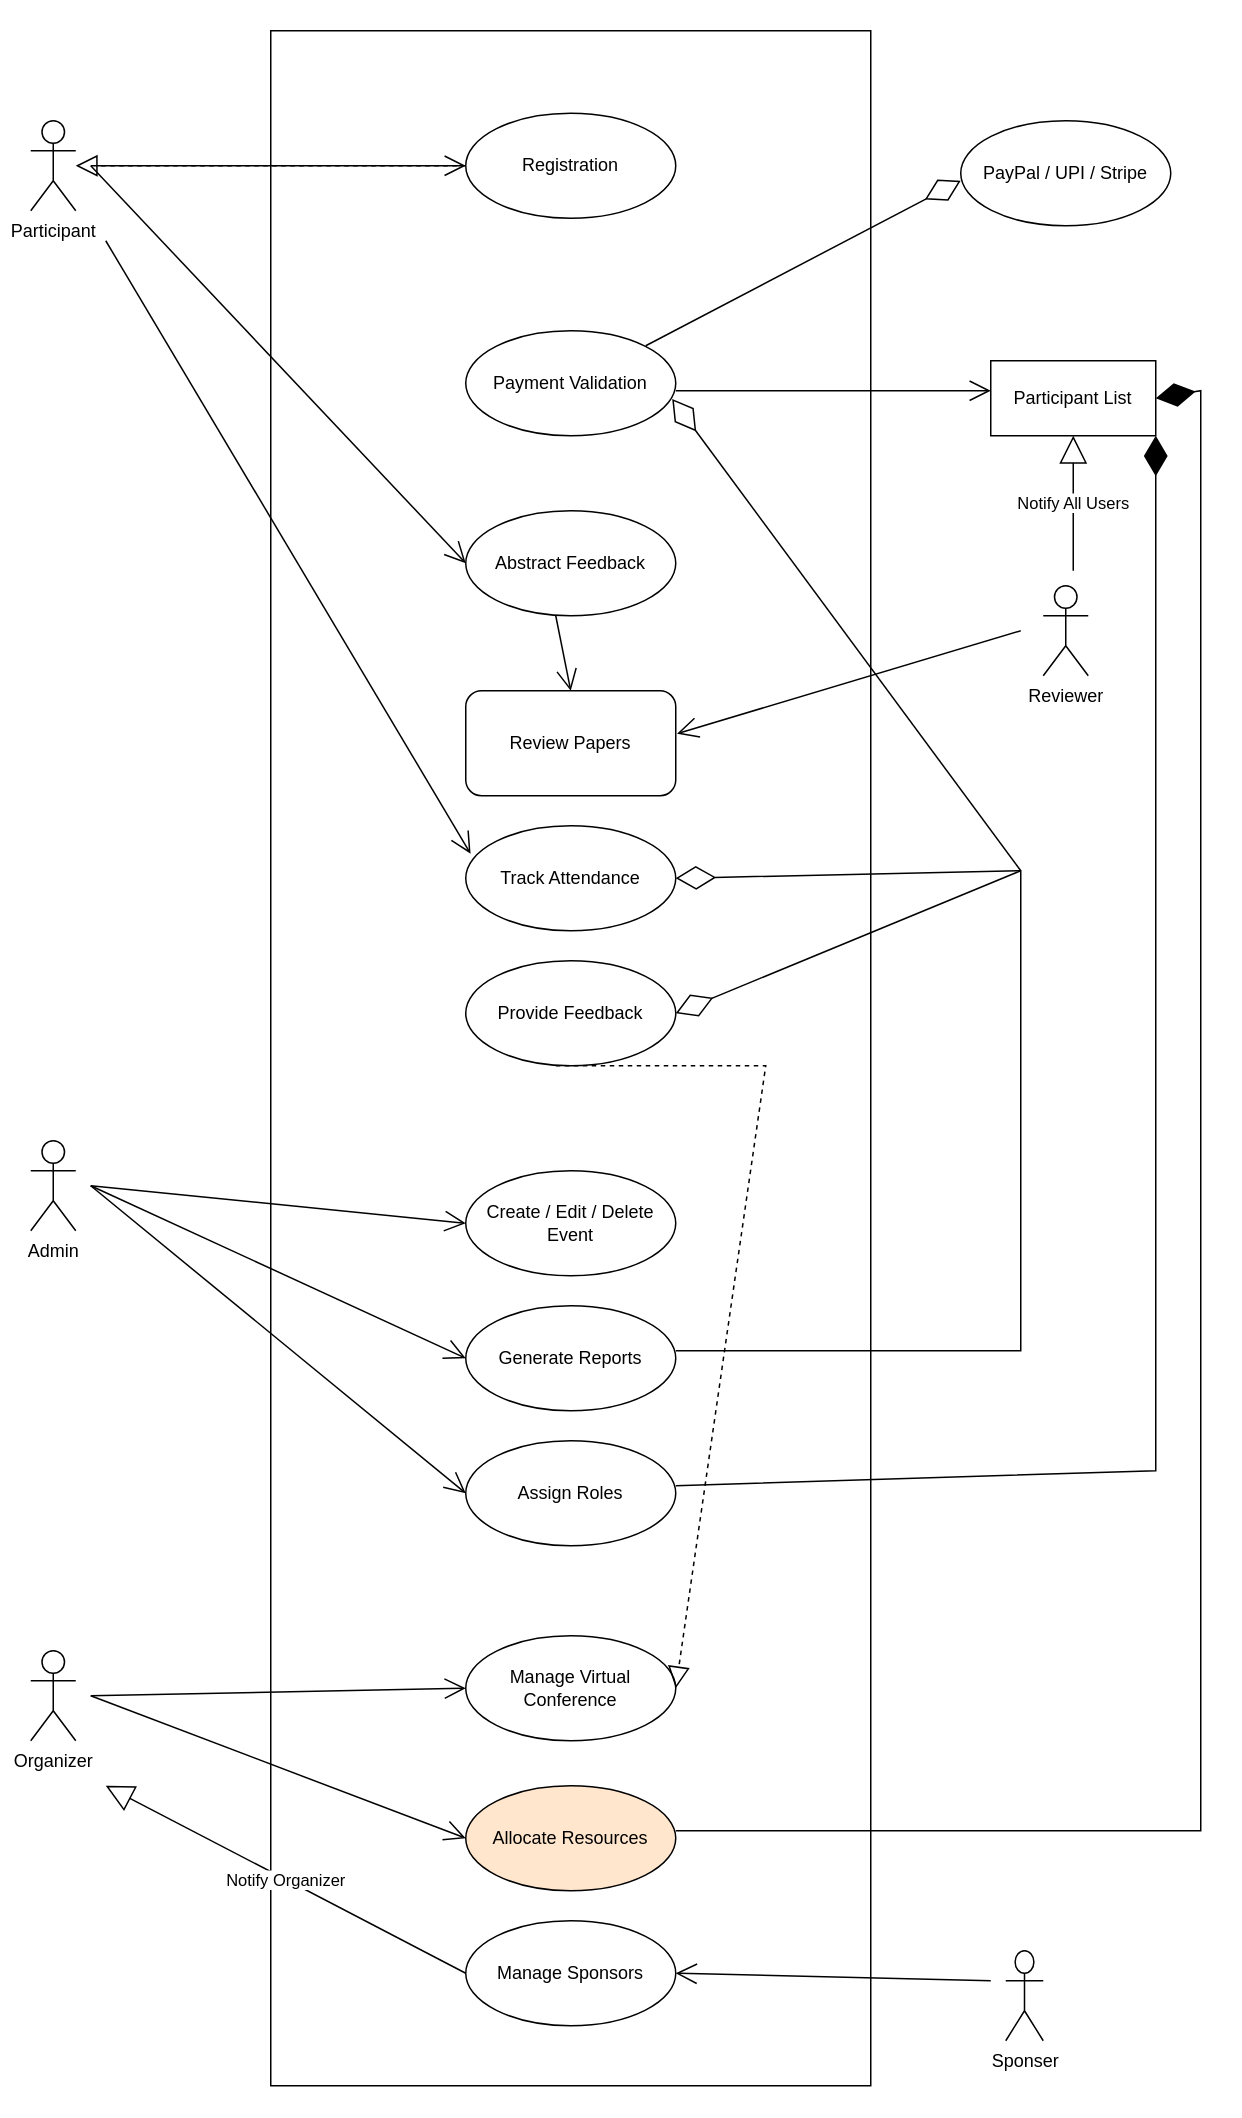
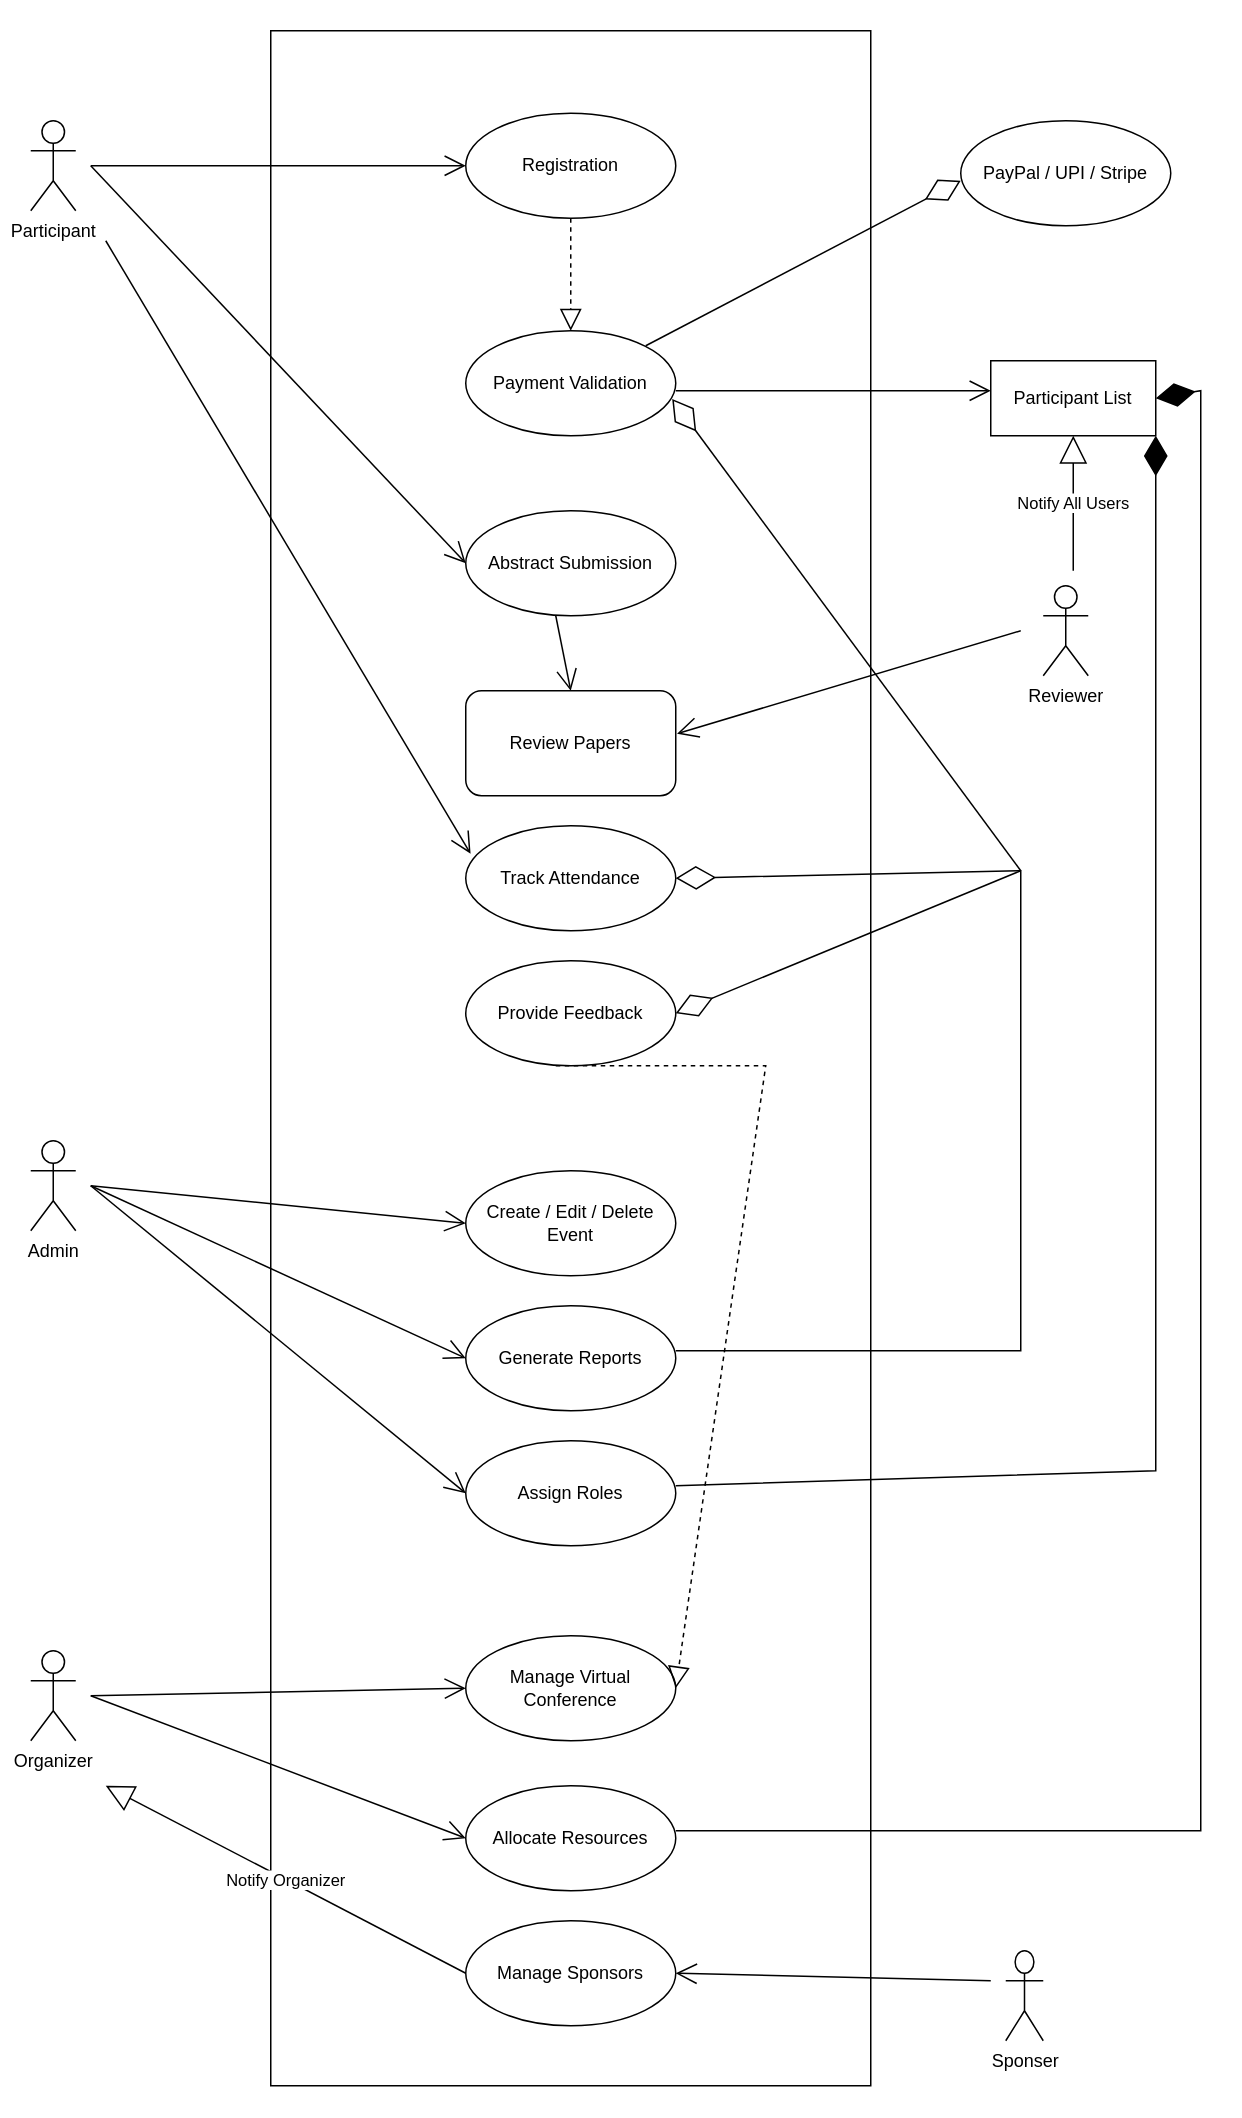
edge "Registration" -> "Participant": now "Registration" -> "Payment Validation"
node "Abstract Feedback": label "Abstract Feedback" -> "Abstract Submission"
node "Allocate Resources": fillcolor #ffe6cc -> #ffffff
